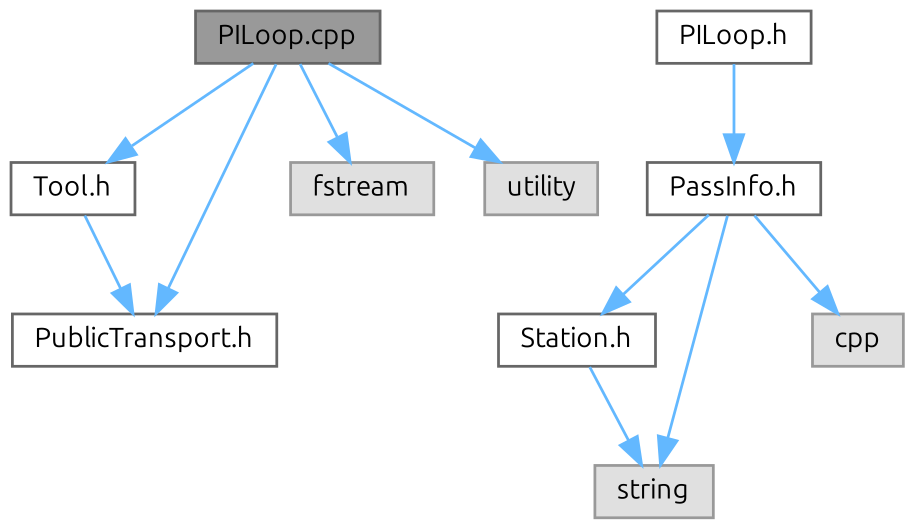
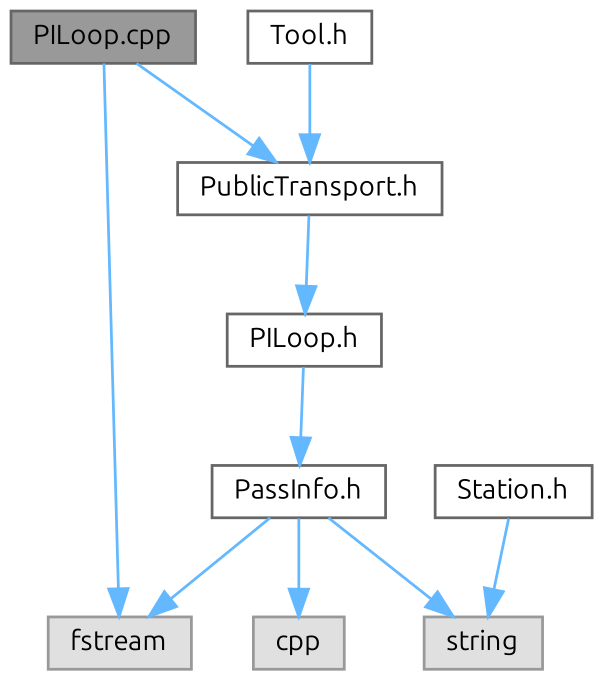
edge "PILoop.cpp" -> "Tool.h": removed
node "utility": removed
edge "PublicTransport.h" -> "PILoop.h": added
edge "PassInfo.h" -> "Station.h": now "PassInfo.h" -> "fstream"
